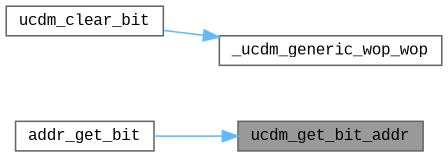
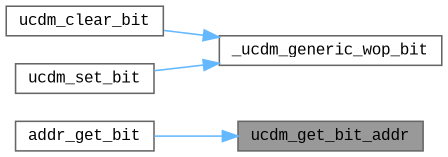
node "_ucdm_generic_wop_wop": label "_ucdm_generic_wop_wop" -> "_ucdm_generic_wop_bit"
node "ucdm_set_bit": added
